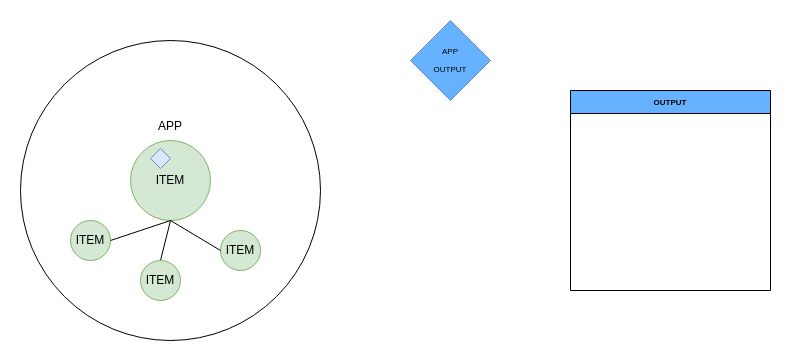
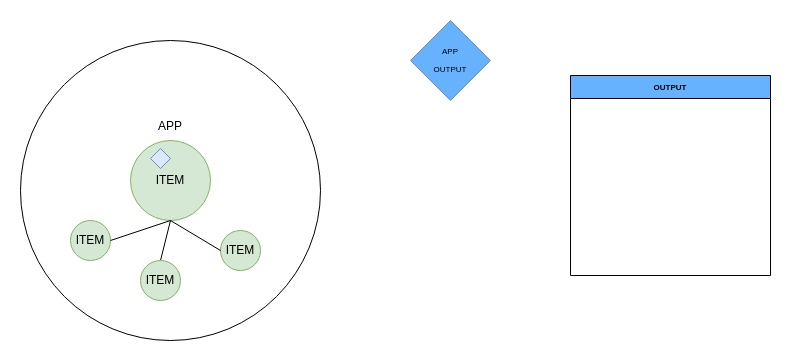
node "OUTPUT": moved (671, 191) -> (671, 176)
